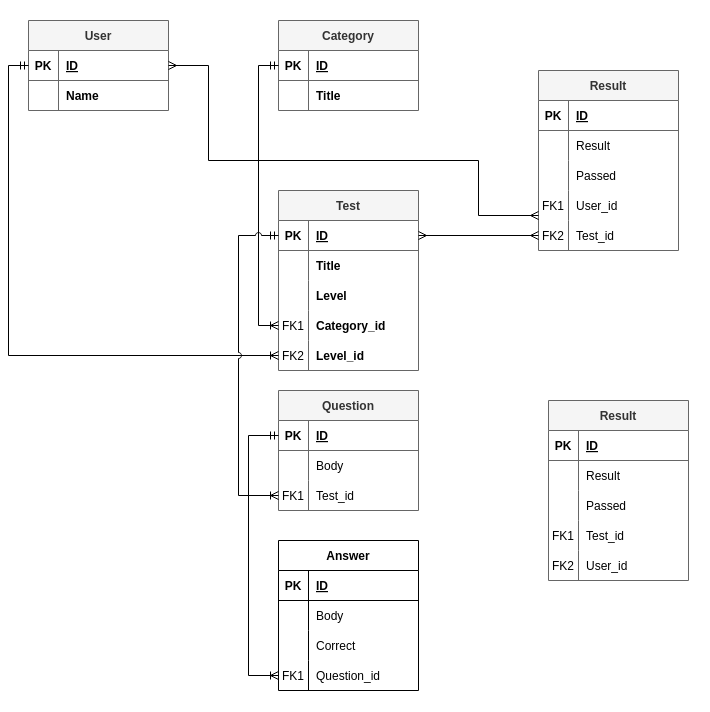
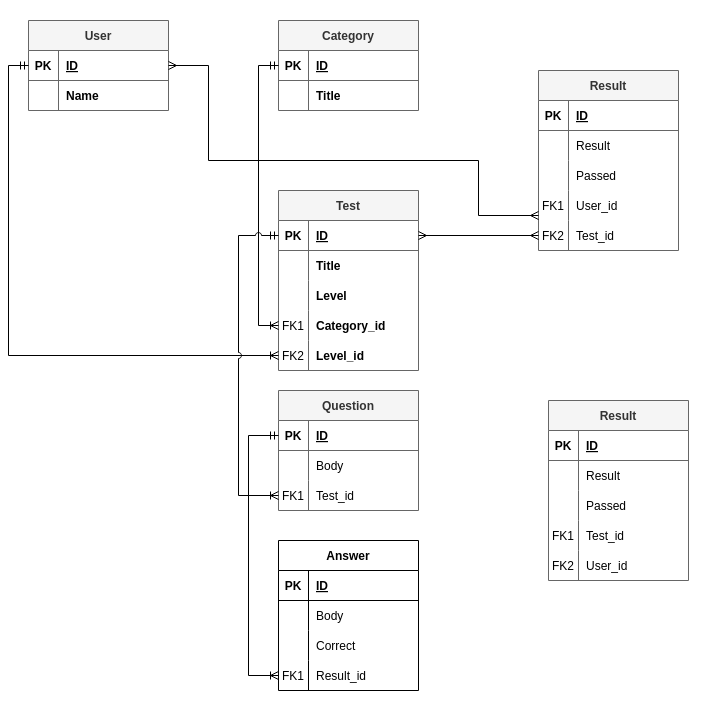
node "Question_id": label "Question_id" -> "Result_id"
